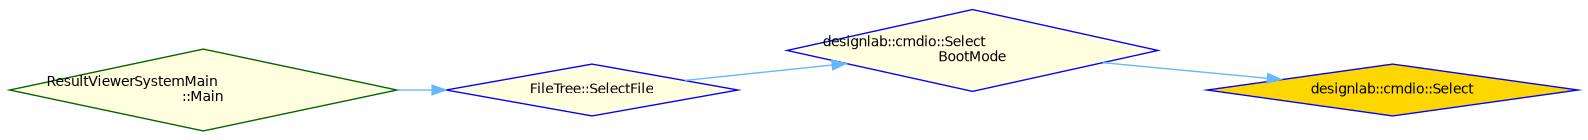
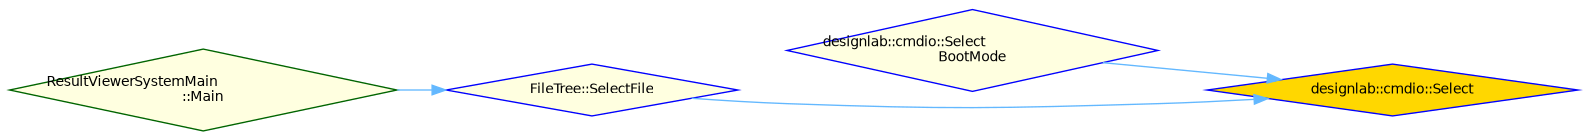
edge "FileTree::SelectFile" -> "designlab::cmdio::Select BootMode": now "FileTree::SelectFile" -> "designlab::cmdio::Select"
